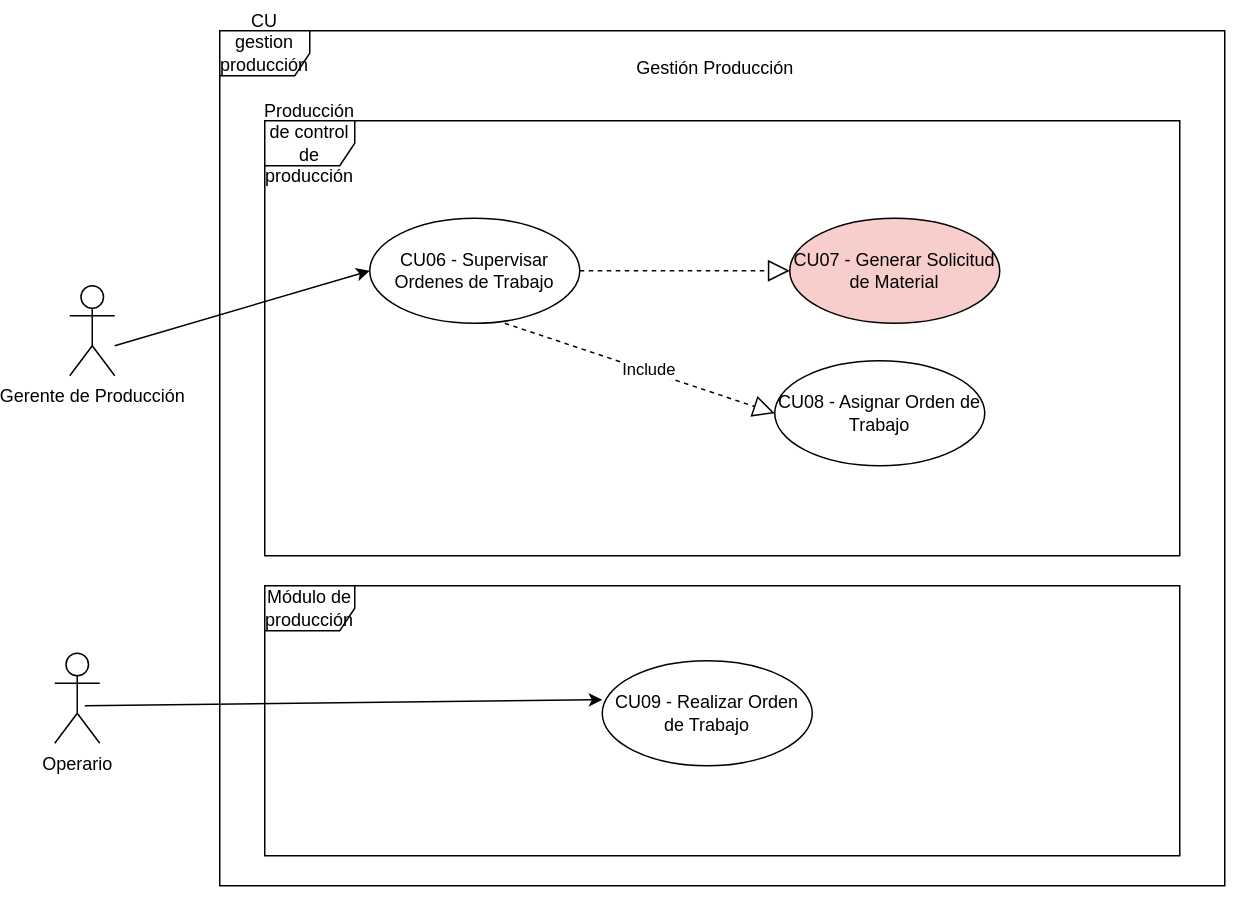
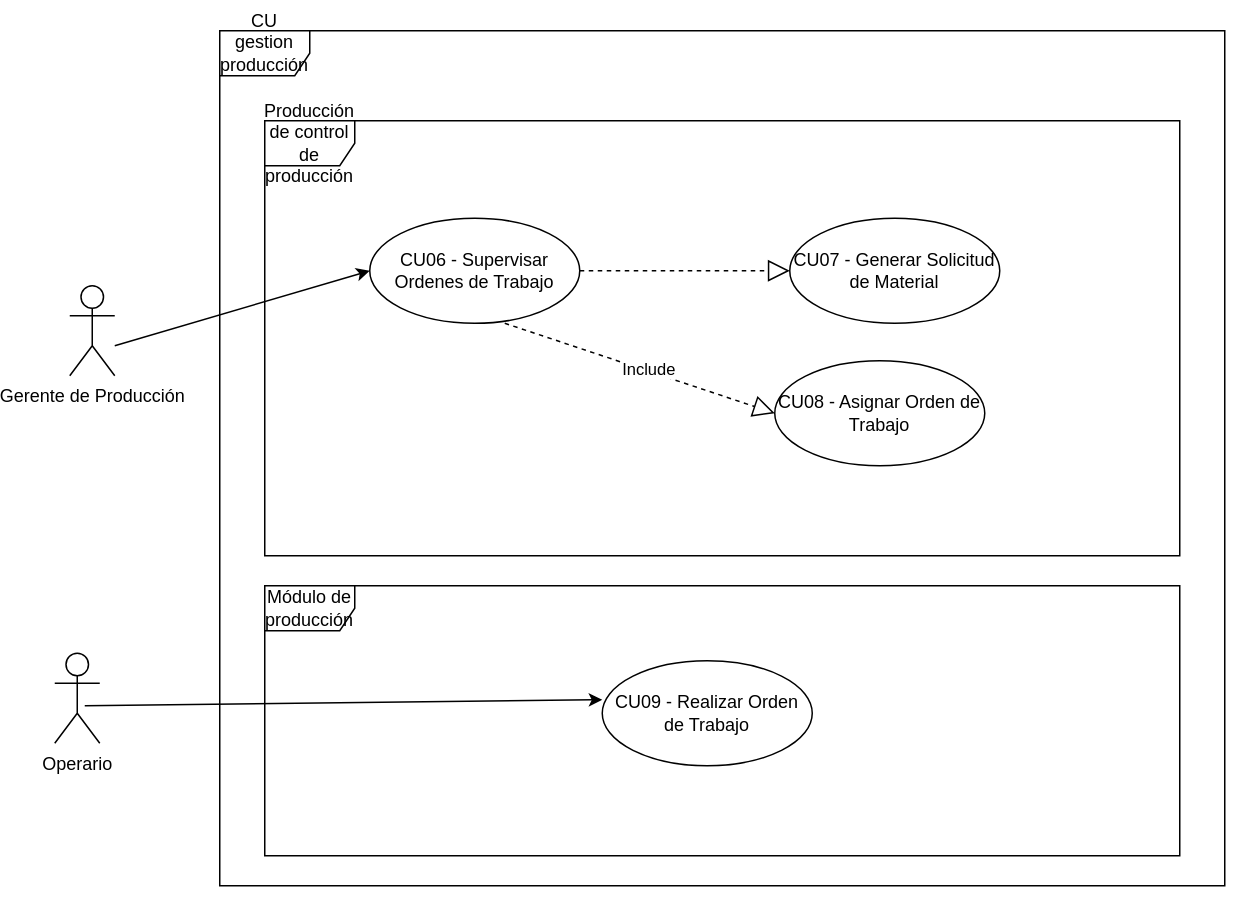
node "Gestión Producción": removed
node "CU07 - Generar Solicitud de Material": fillcolor #f8cecc -> #ffffff
